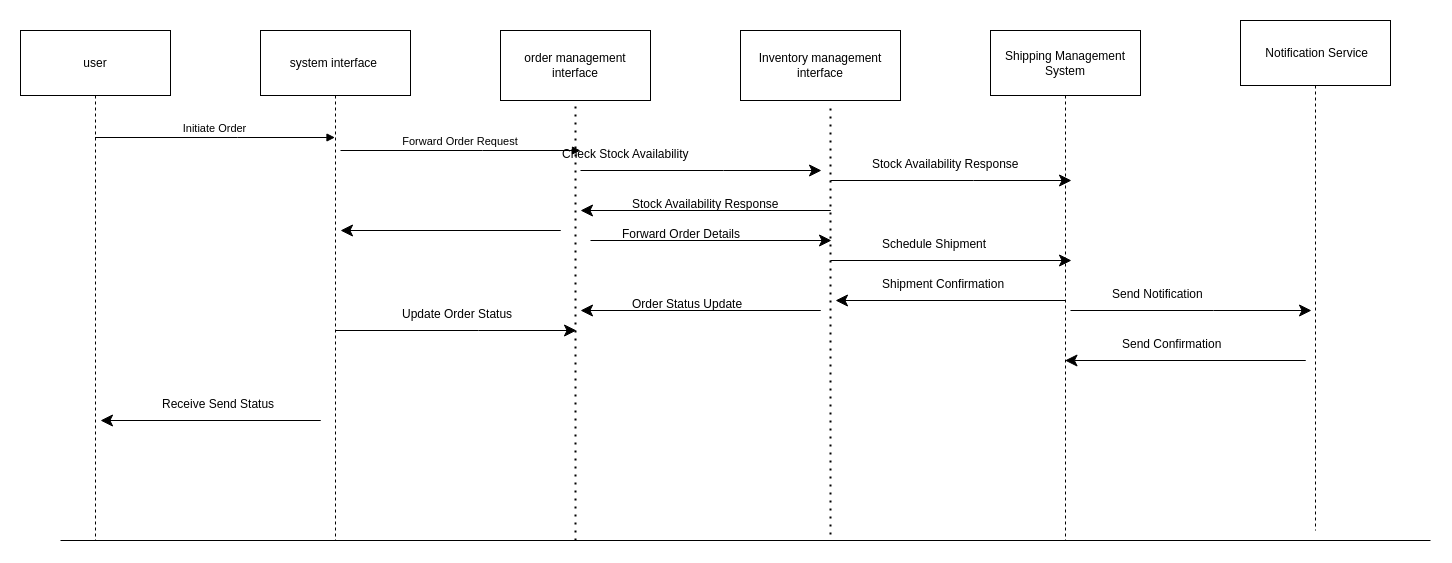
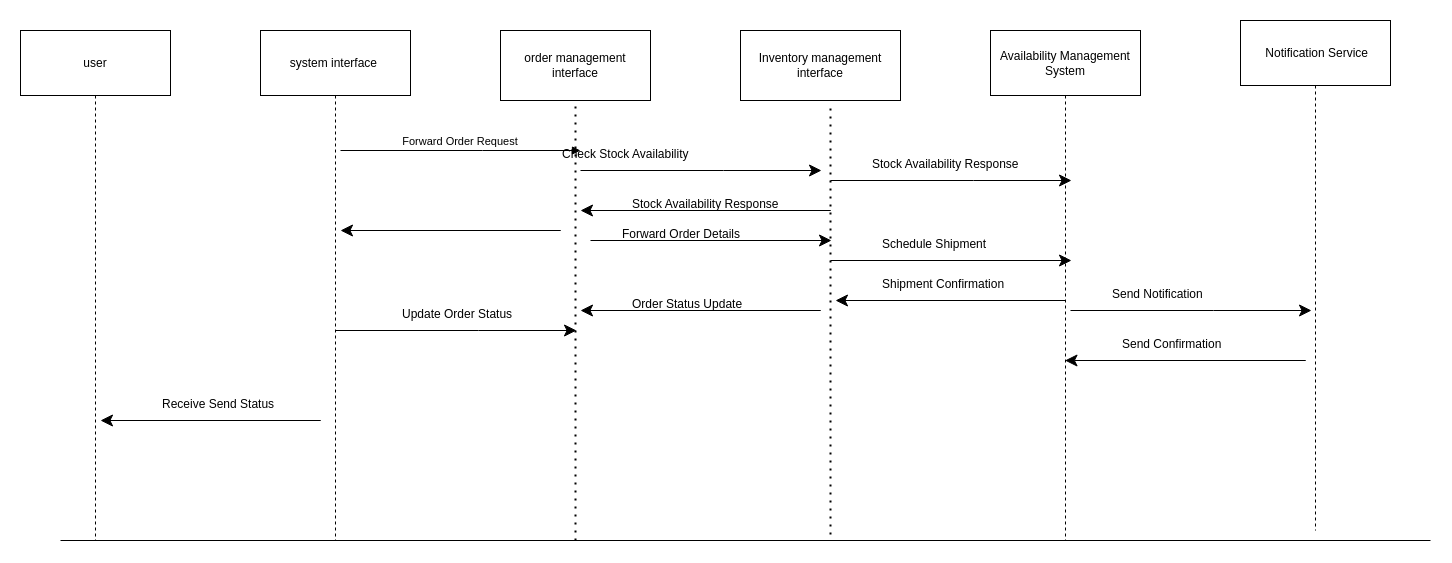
node "Shipping Management System": label "Shipping Management System" -> "Availability Management System"
edge "user" -> "system interface": removed, label "Initiate Order"
